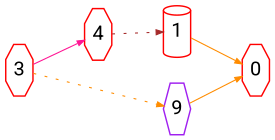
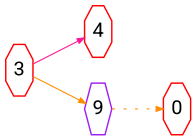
node "1": removed
edge "3" -> "9": style dotted -> bold
edge "9" -> "0": style bold -> dotted
